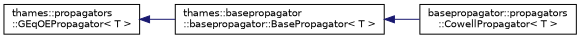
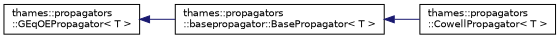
node "thames::basepropagator ::basepropagator::BasePropagator< T >": label "thames::basepropagator ::basepropagator::BasePropagator< T >" -> "thames::propagators ::basepropagator::BasePropagator< T >"
node "basepropagator::propagators ::CowellPropagator< T >": label "basepropagator::propagators ::CowellPropagator< T >" -> "thames::propagators ::CowellPropagator< T >"
